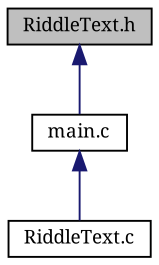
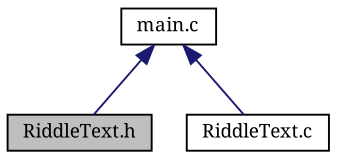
edge "main.c" -> "RiddleText.h": reversed
